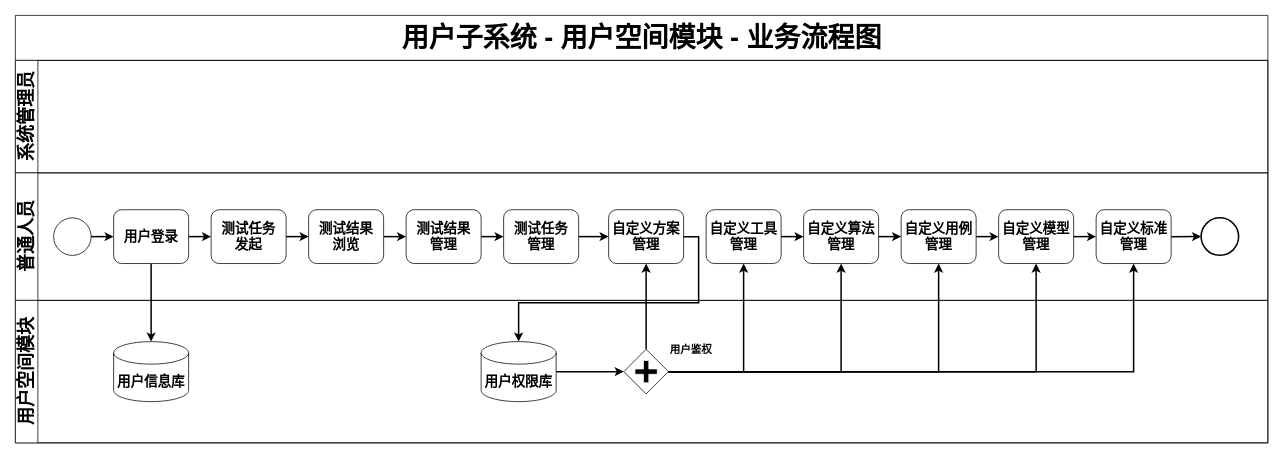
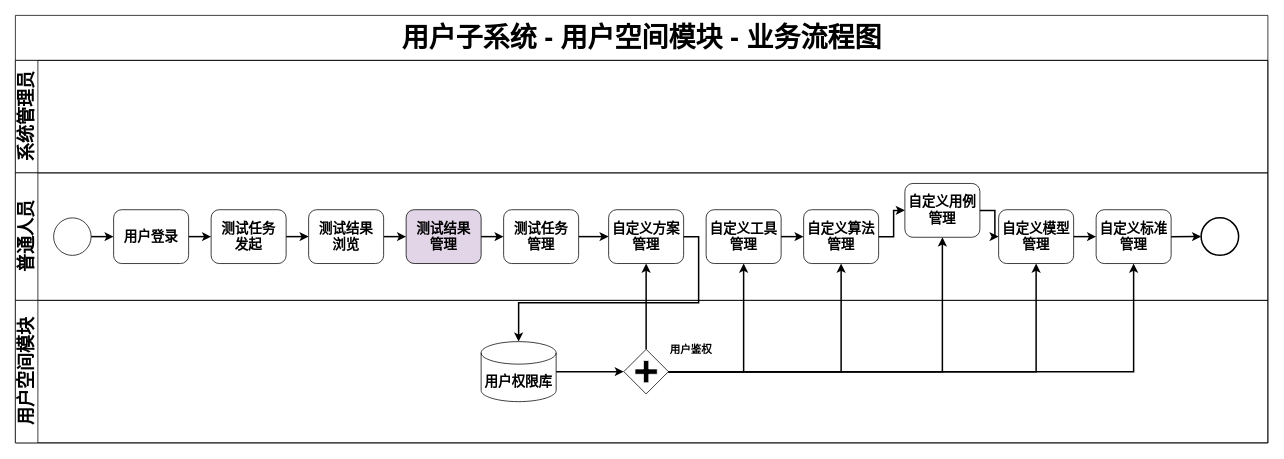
node "测试结果 管理": fillcolor #ffffff -> #e1d5e7
node "自定义用例 管理": moved (939, 237) -> (942, 210)
edge "用户登录" -> "用户信息库": removed
node "用户信息库": removed
